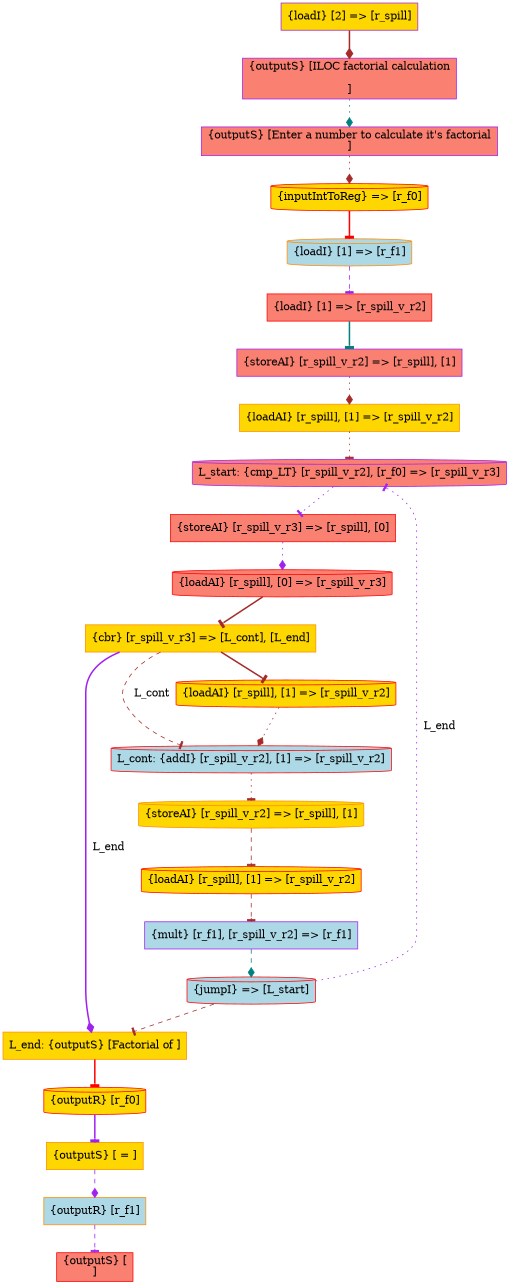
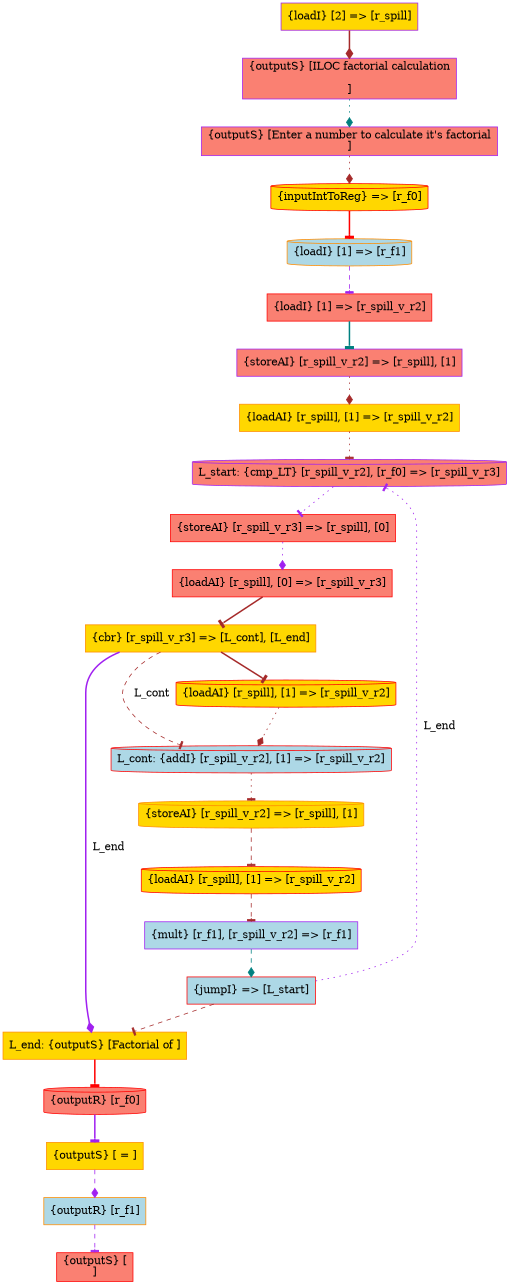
node "{loadAI} [r_spill], [0] => [r_spill_v_r3]": shape cylinder -> box
node "{jumpI} => [L_start]": shape cylinder -> box
node "{outputR} [r_f0]": fillcolor gold -> salmon
